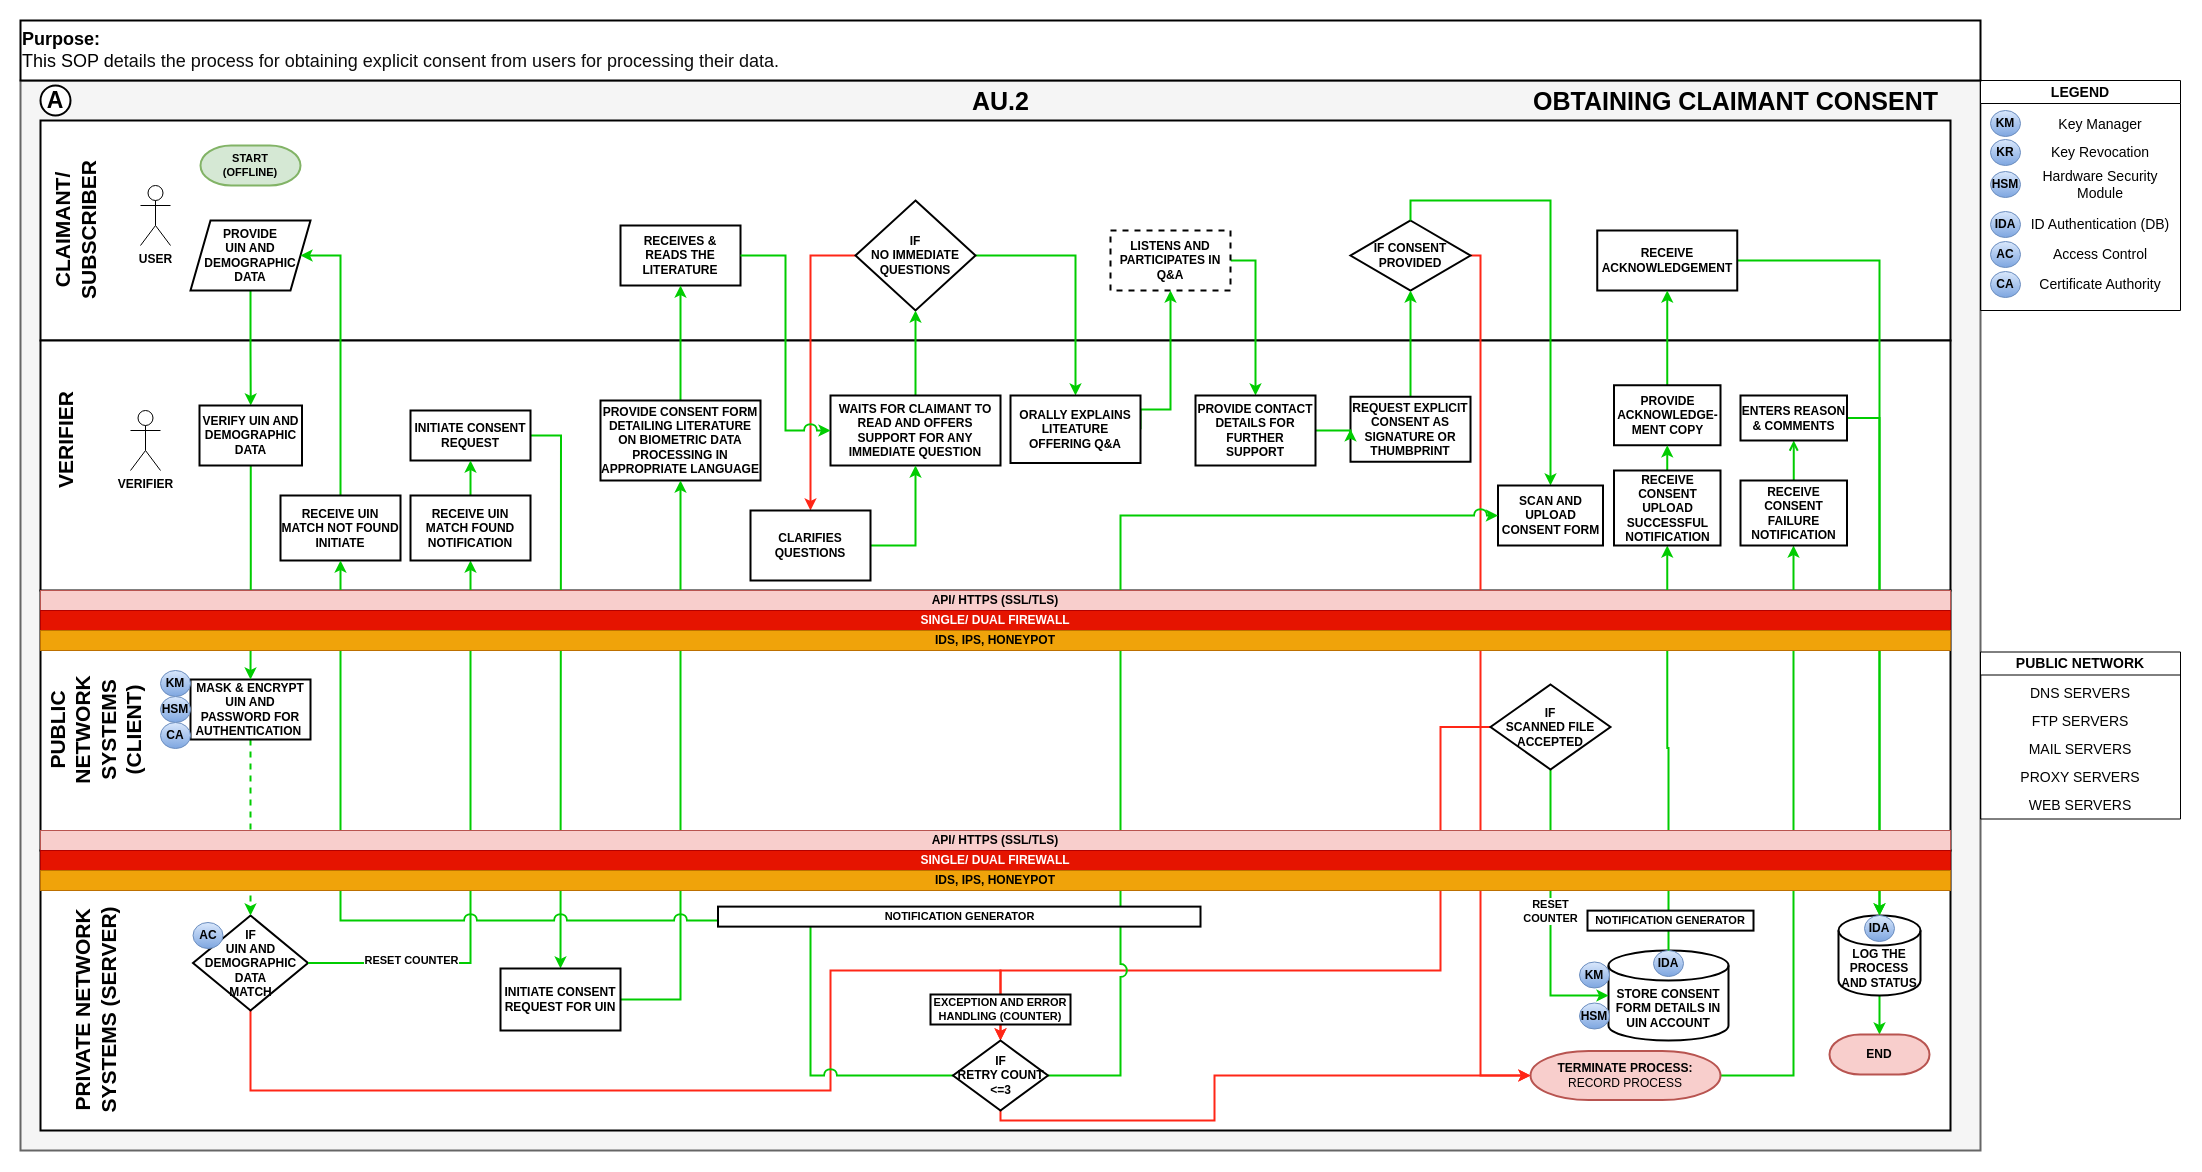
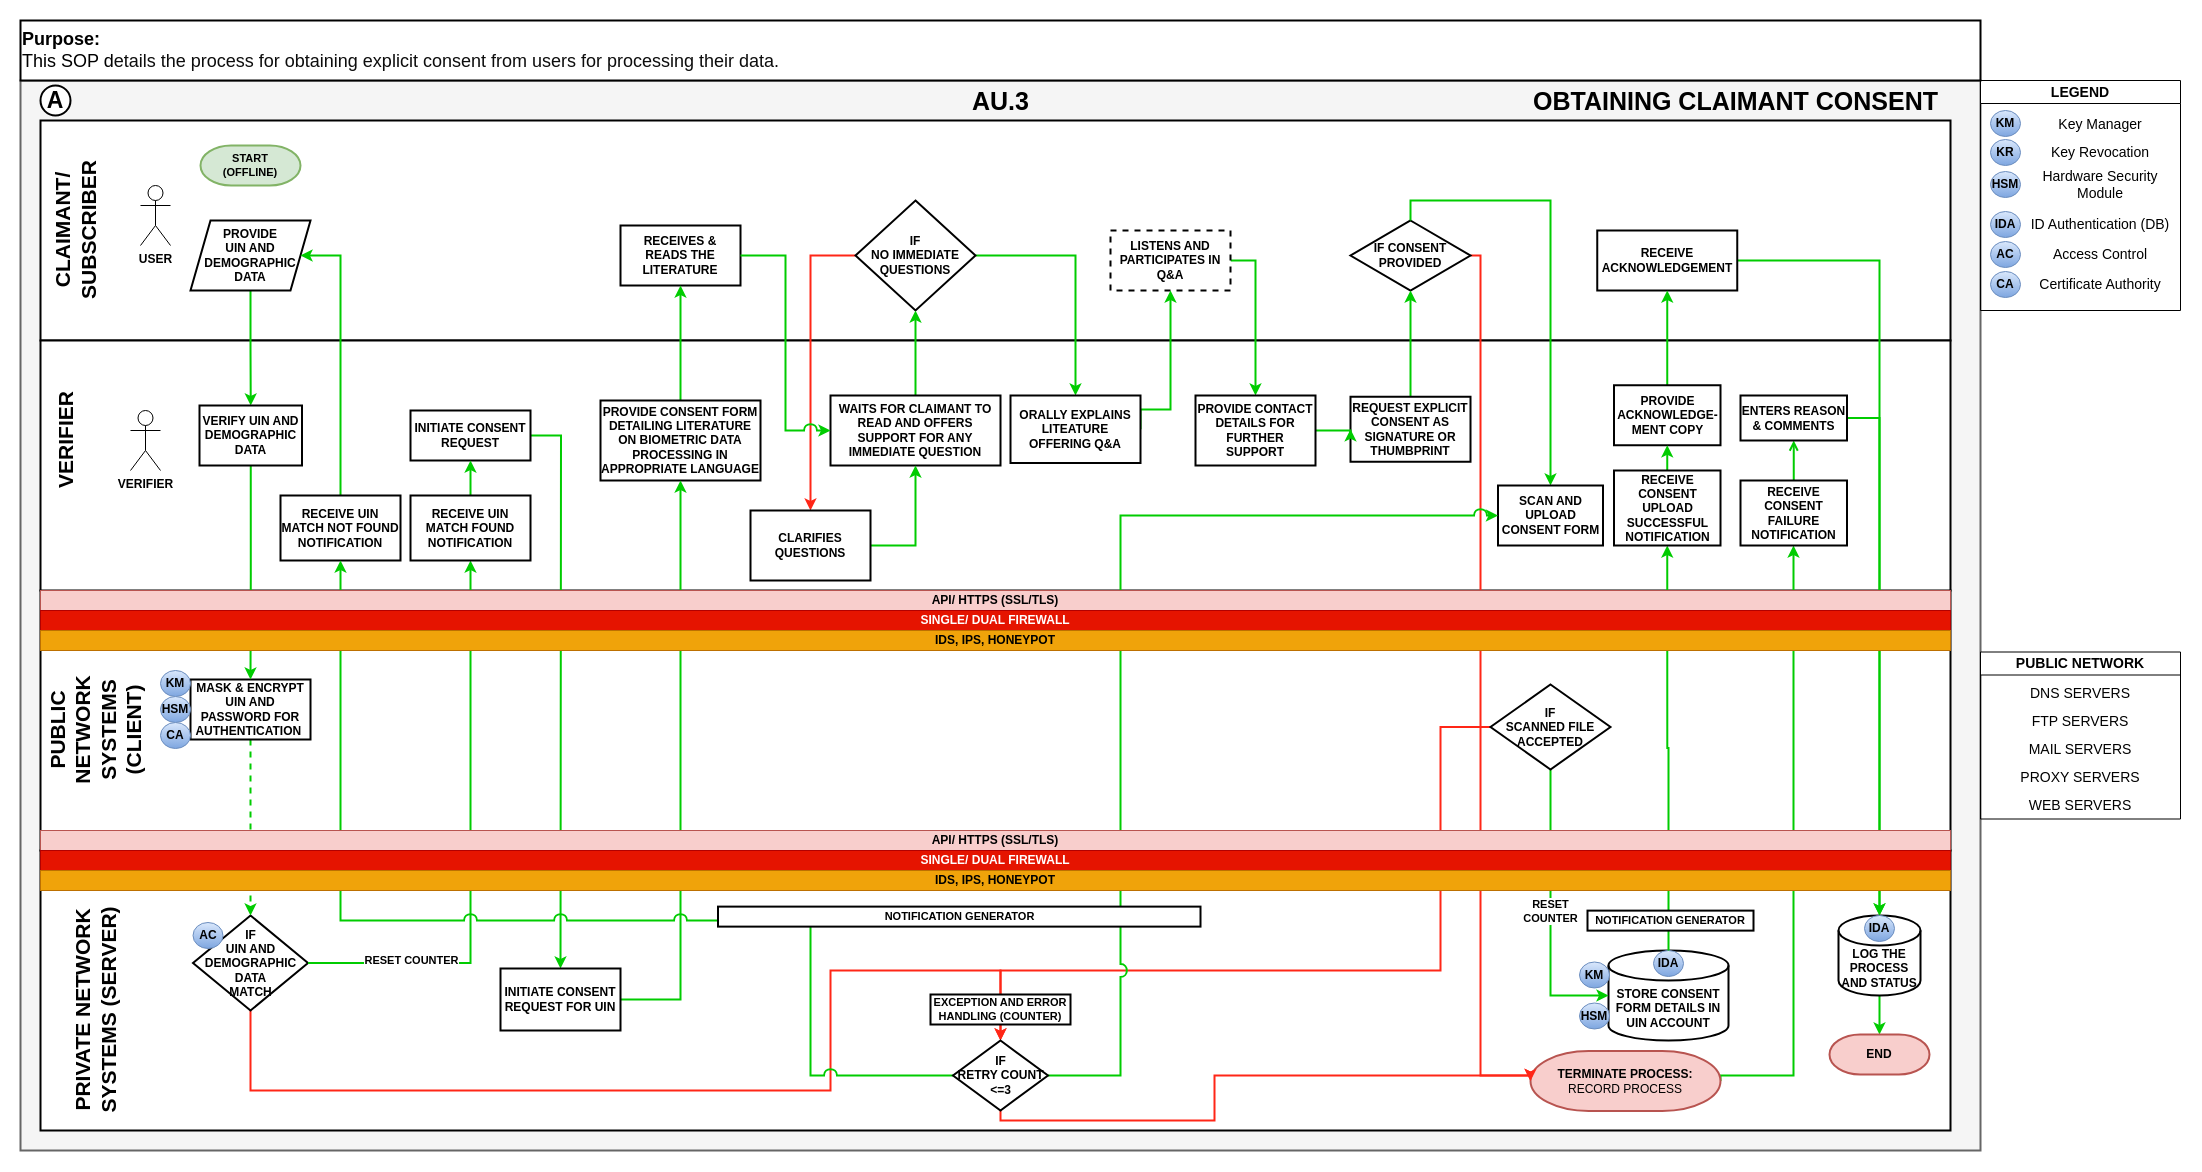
node "AU.2": label "AU.2" -> "AU.3"
node "RECEIVE UIN MATCH NOT FOUND INITIATE": label "RECEIVE UIN MATCH NOT FOUND INITIATE" -> "RECEIVE UIN MATCH NOT FOUND NOTIFICATION"
node "TERMINATE PROCESS: RECORD PROCESS": size 190x49 -> 190x60
